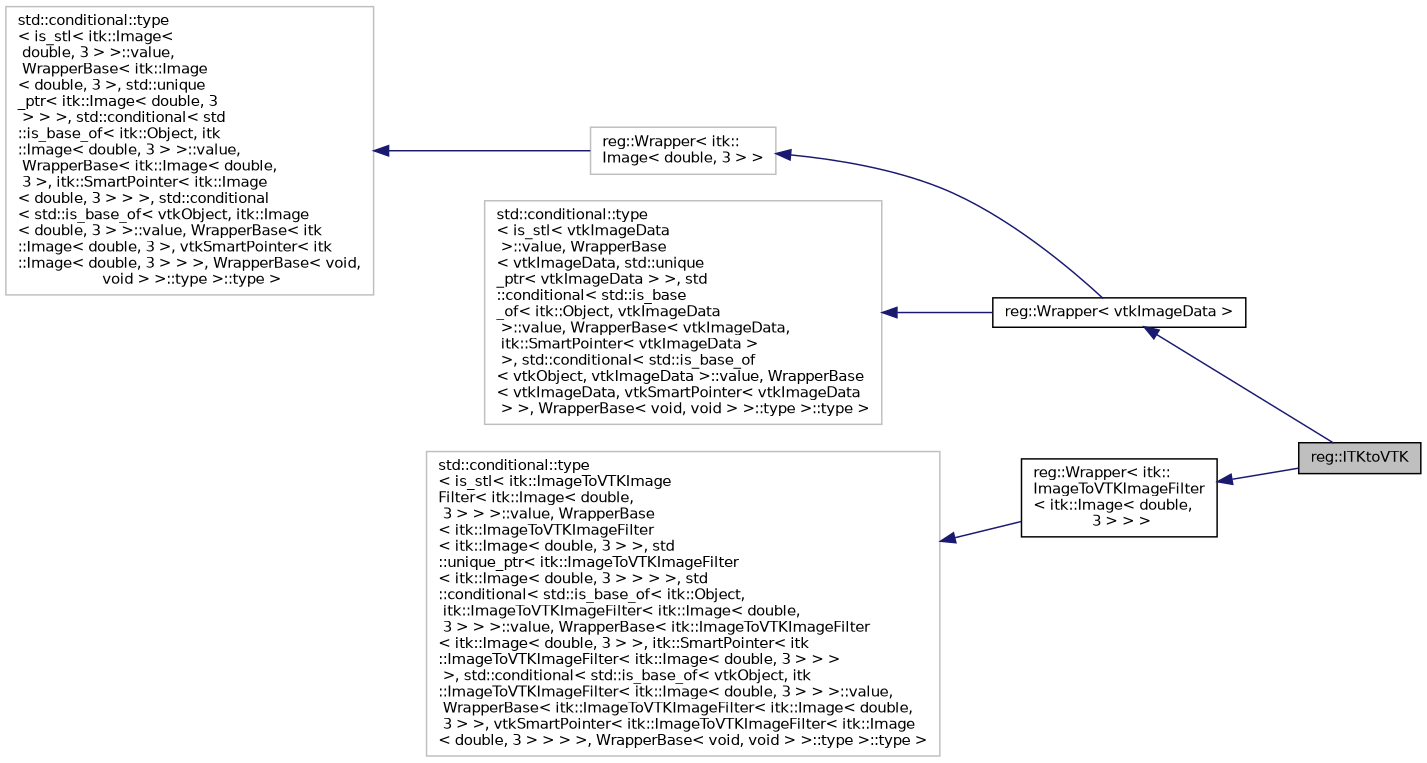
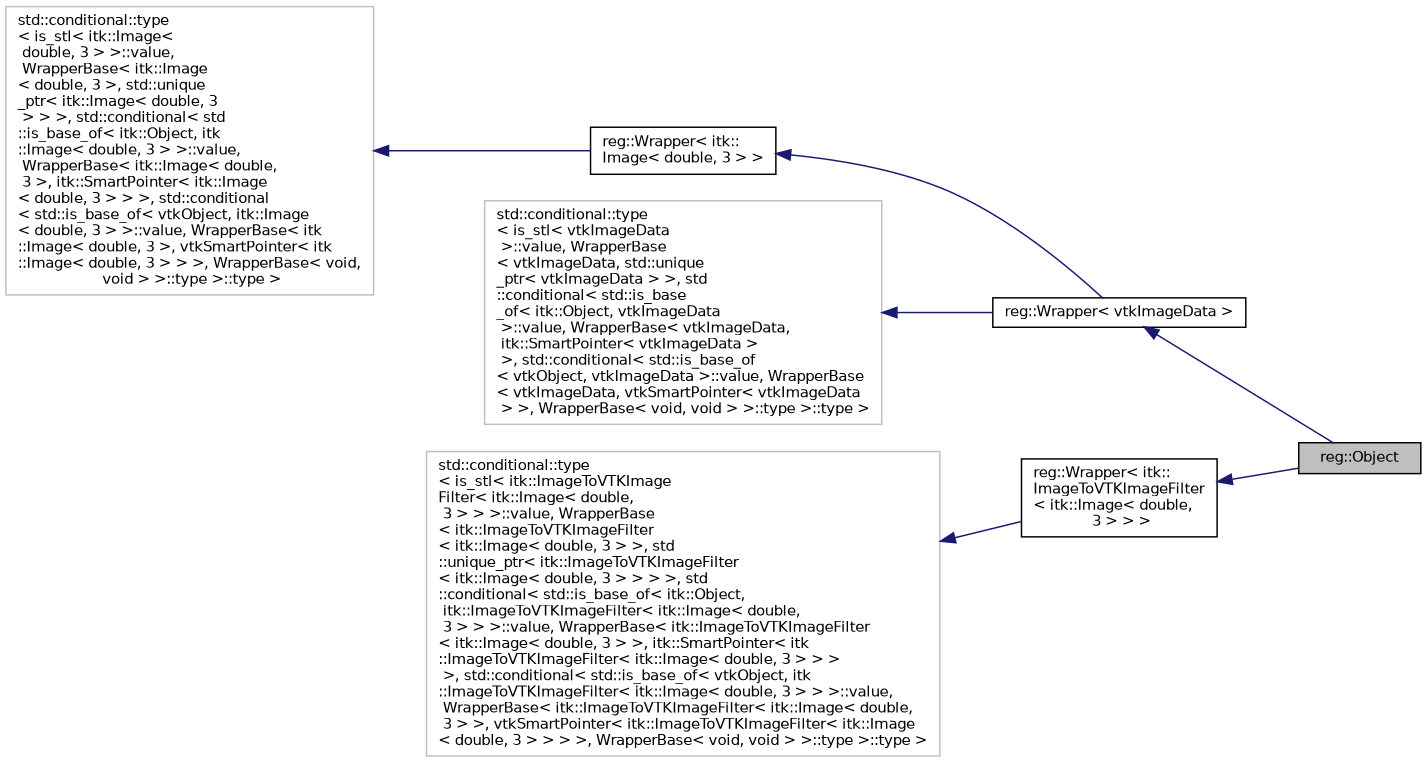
node "reg::Wrapper< itk:: Image< double, 3 > >": color grey75 -> black
node "reg::ITKtoVTK": label "reg::ITKtoVTK" -> "reg::Object"
